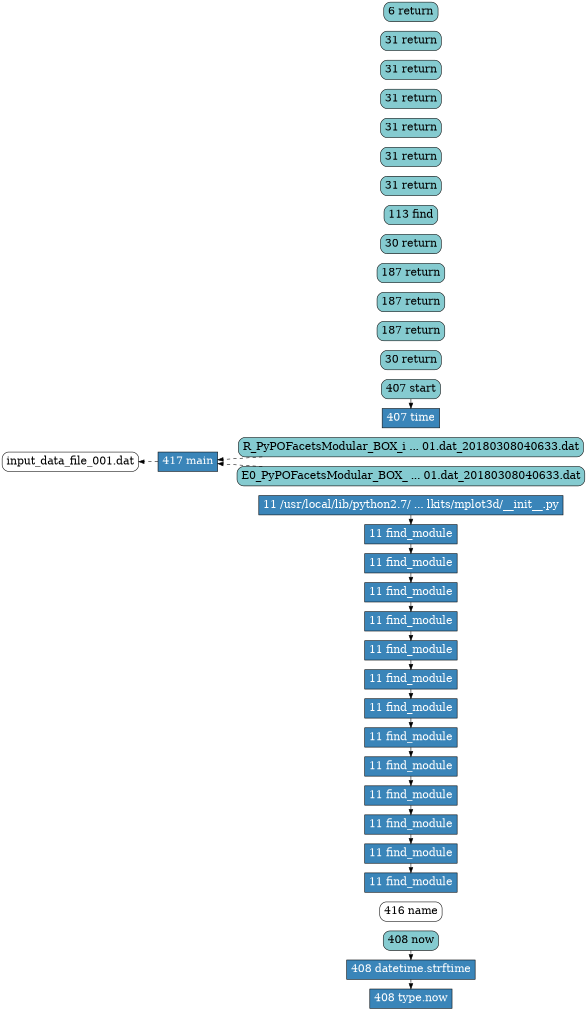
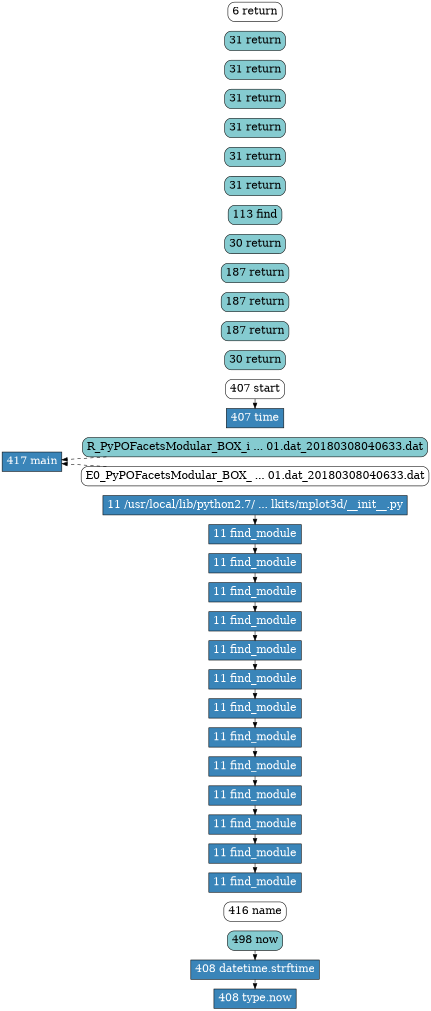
node "6 return": fillcolor #85cbd0 -> white
node "407 start": fillcolor #85cbd0 -> white
node "input_data_file_001.dat": removed
node "E0_PyPOFacetsModular_BOX_ ... 01.dat_20180308040633.dat": fillcolor #85cbd0 -> white
node "408 now": label "408 now" -> "498 now"
